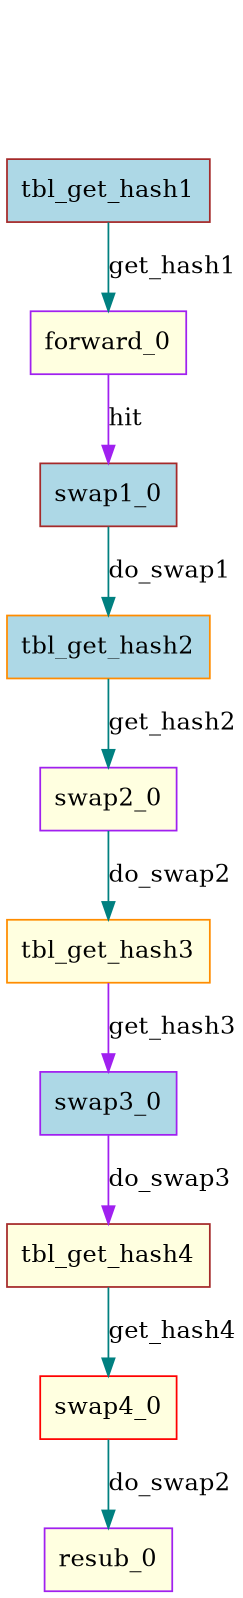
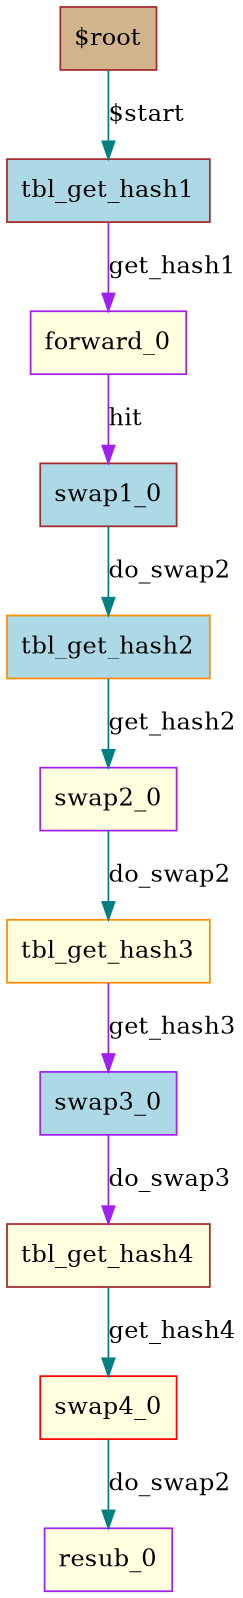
node "$root": added
edge "tbl_get_hash1" -> "forward_0": color teal -> purple
edge "swap1_0" -> "tbl_get_hash2": label "do_swap1" -> "do_swap2"
